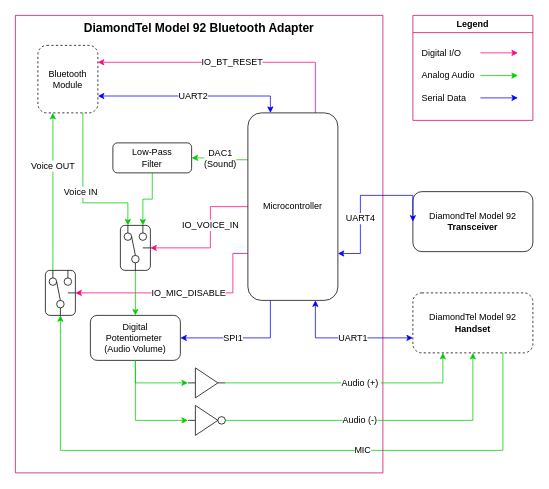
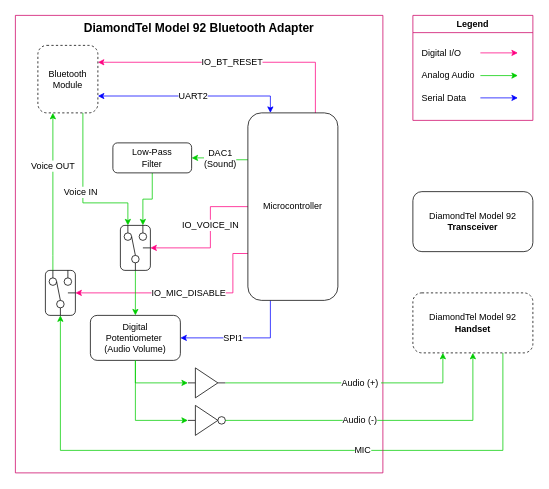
edge "Microcontroller" -- "DiamondTel Model 92 Transceiver": removed, label "UART4"
edge "Microcontroller" -- "DiamondTel Model 92 Handset": removed, label "UART1"
